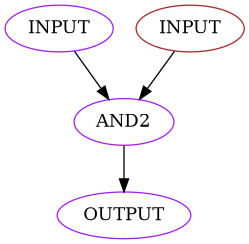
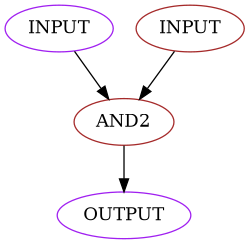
node "AND2": color purple -> brown
